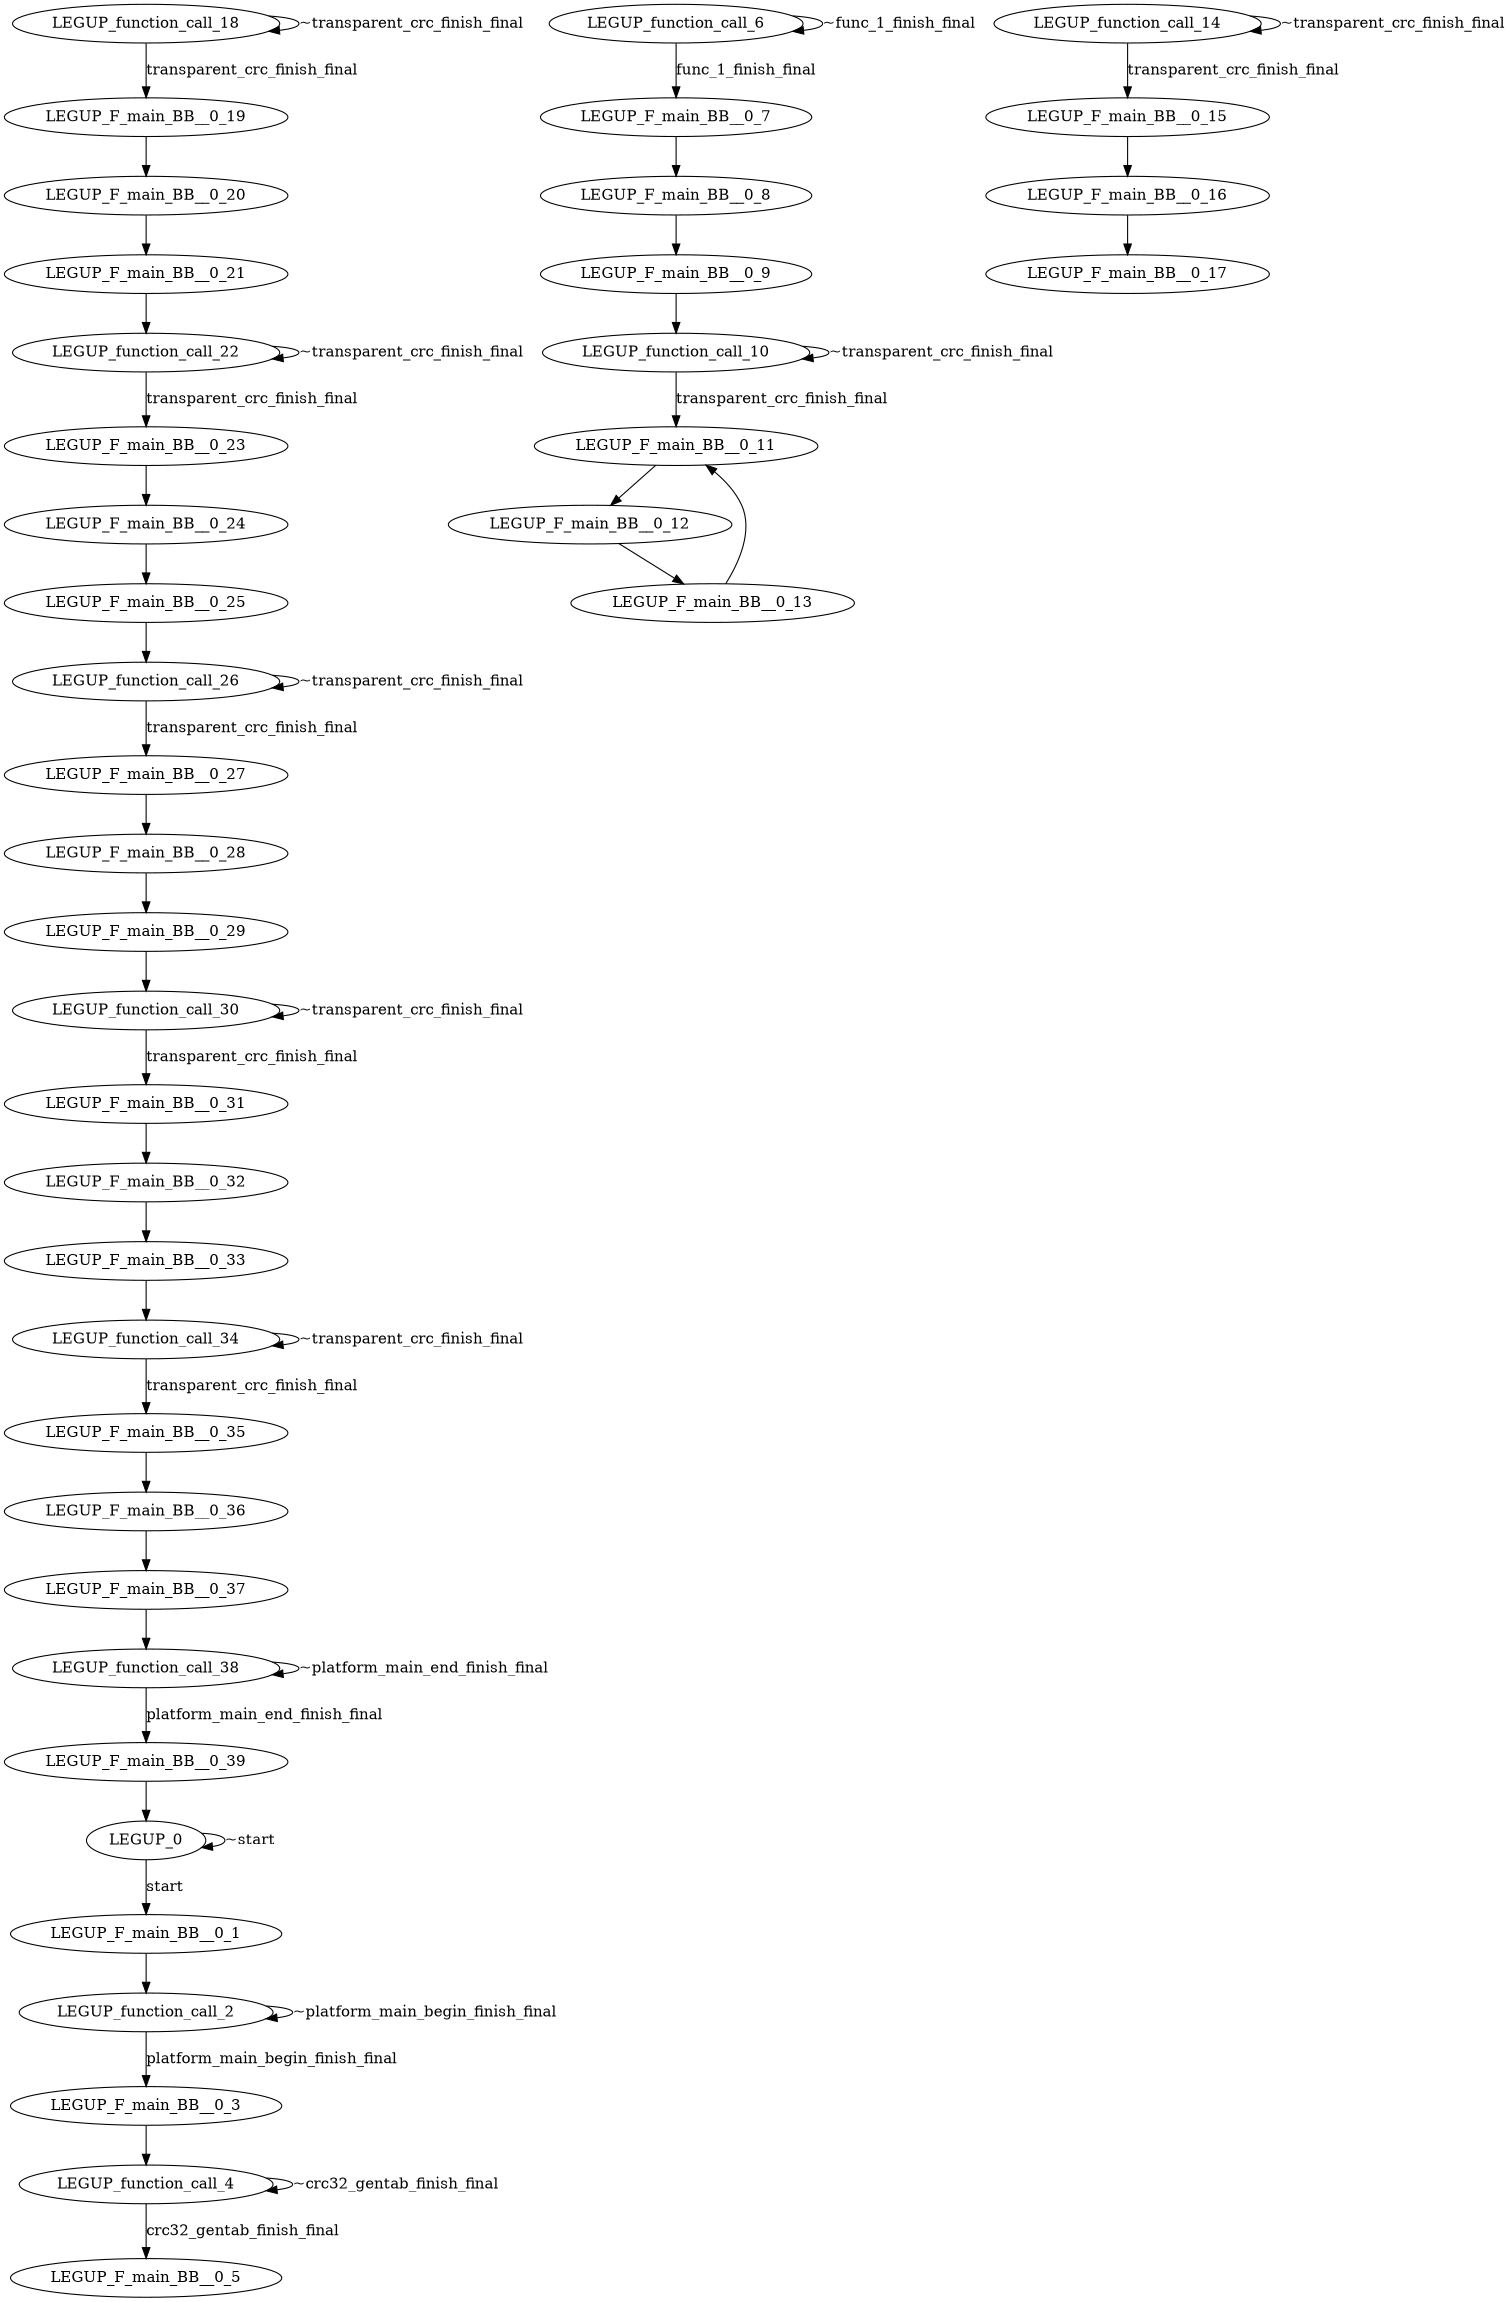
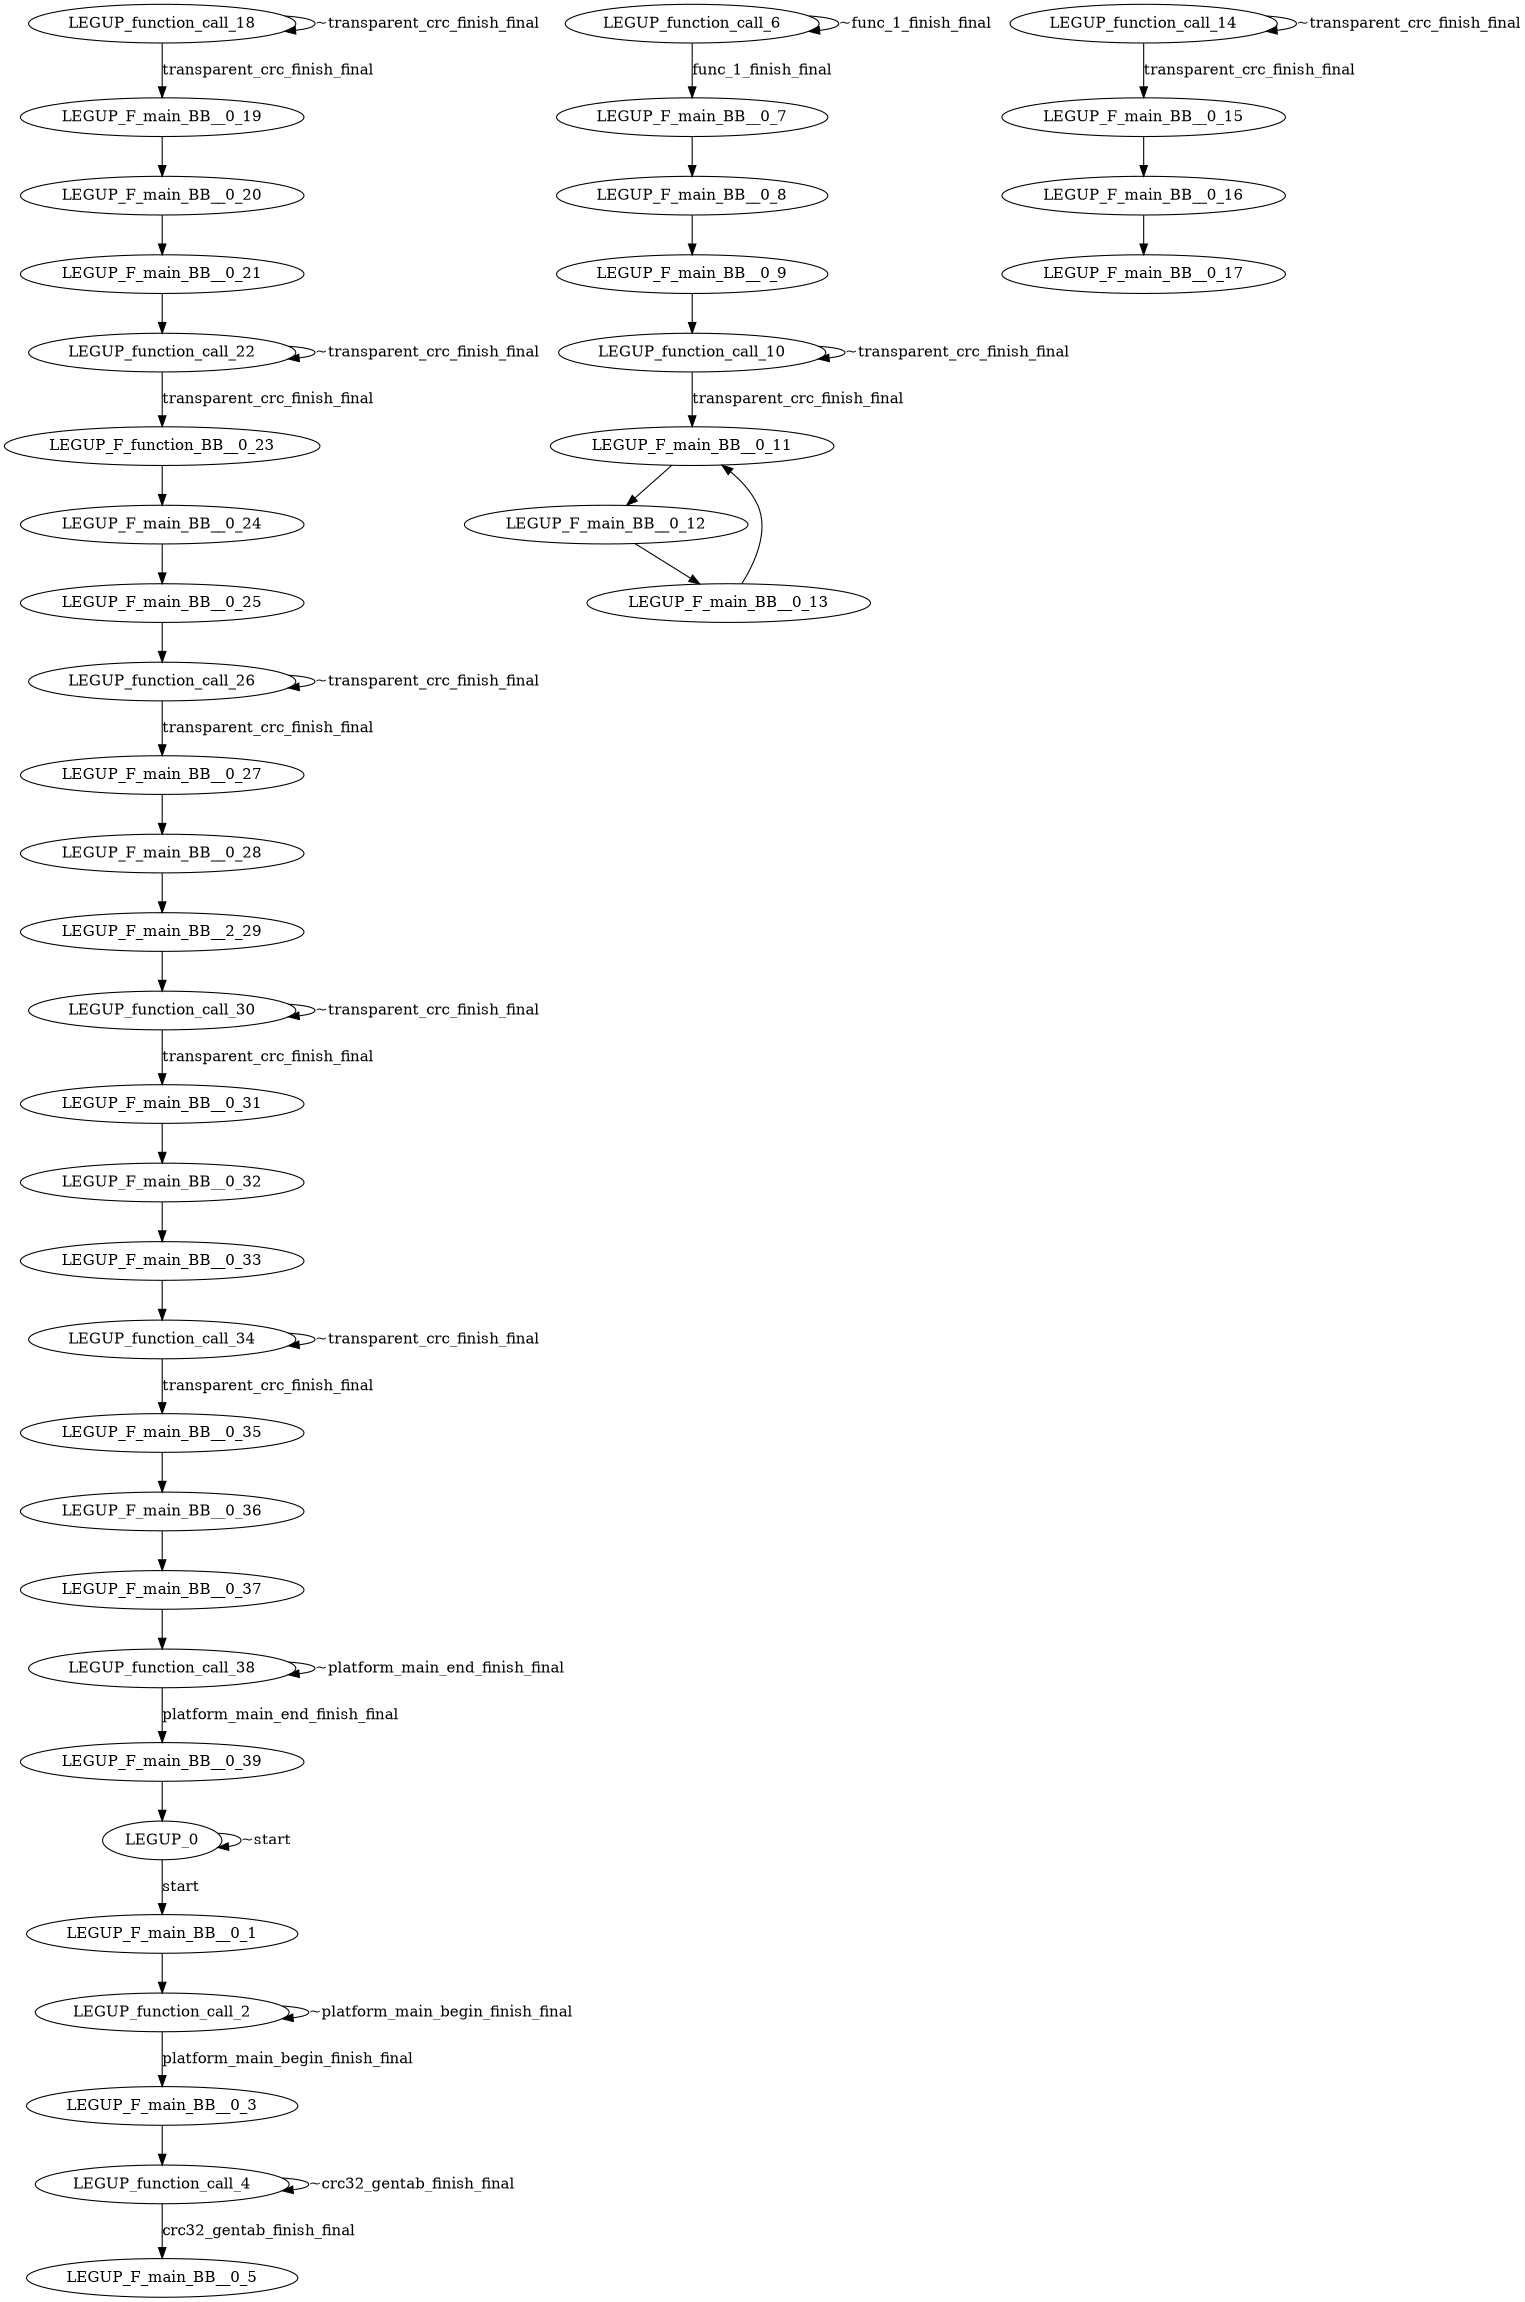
node "LEGUP_F_main_BB__0_23": label "LEGUP_F_main_BB__0_23" -> "LEGUP_F_function_BB__0_23"
node "LEGUP_F_main_BB__0_29": label "LEGUP_F_main_BB__0_29" -> "LEGUP_F_main_BB__2_29"
